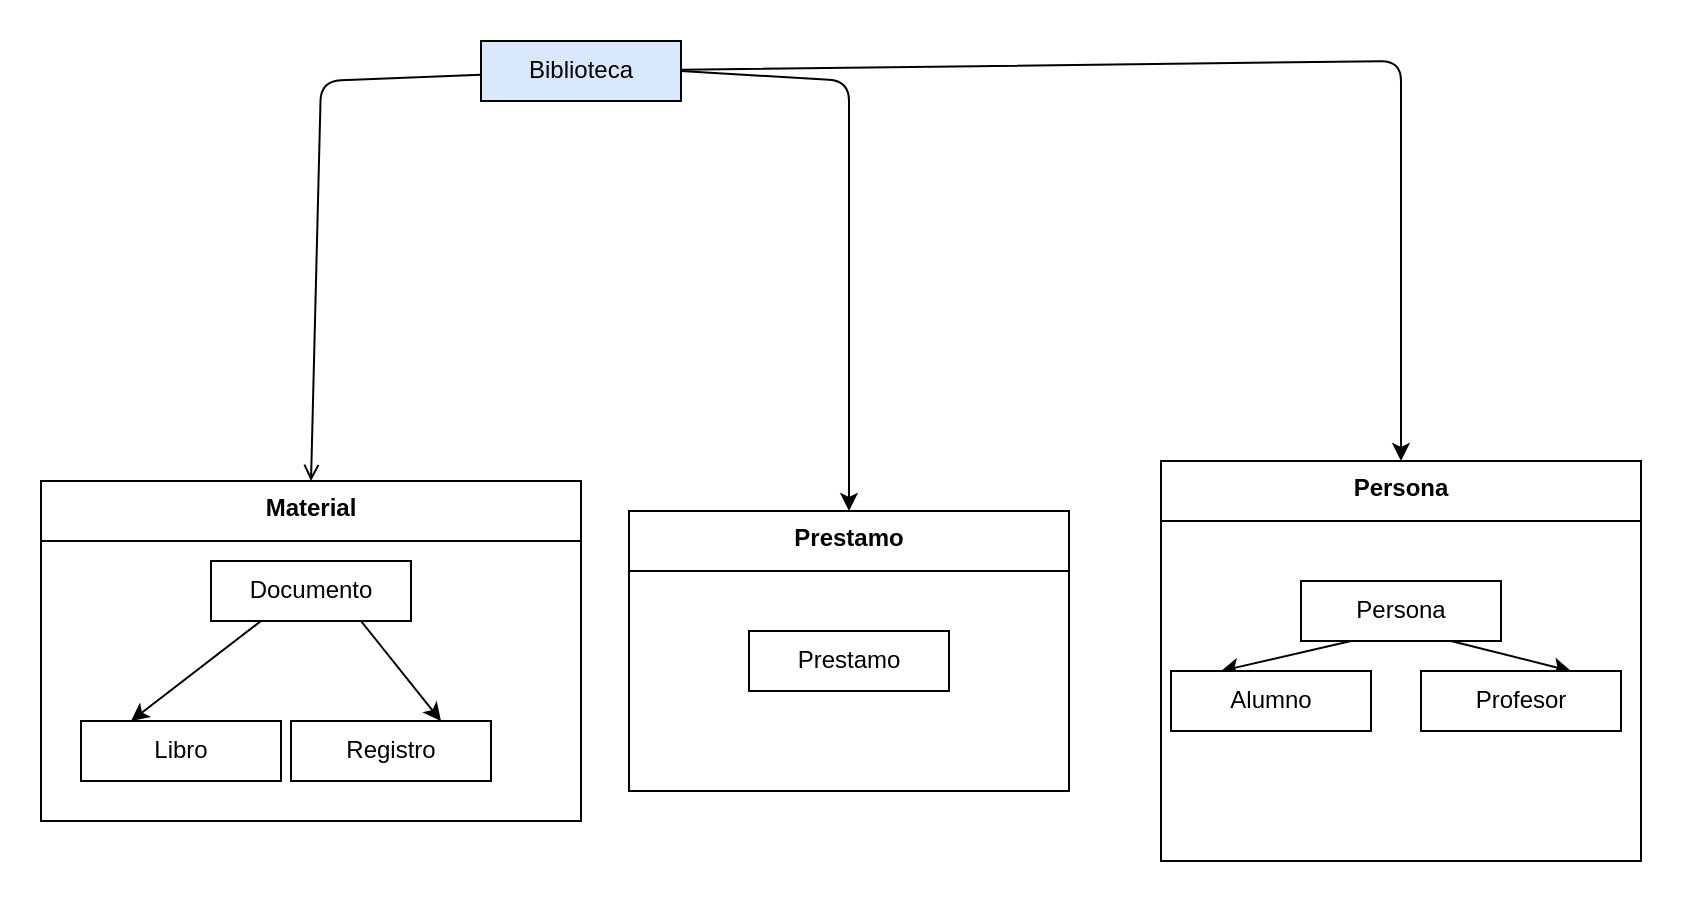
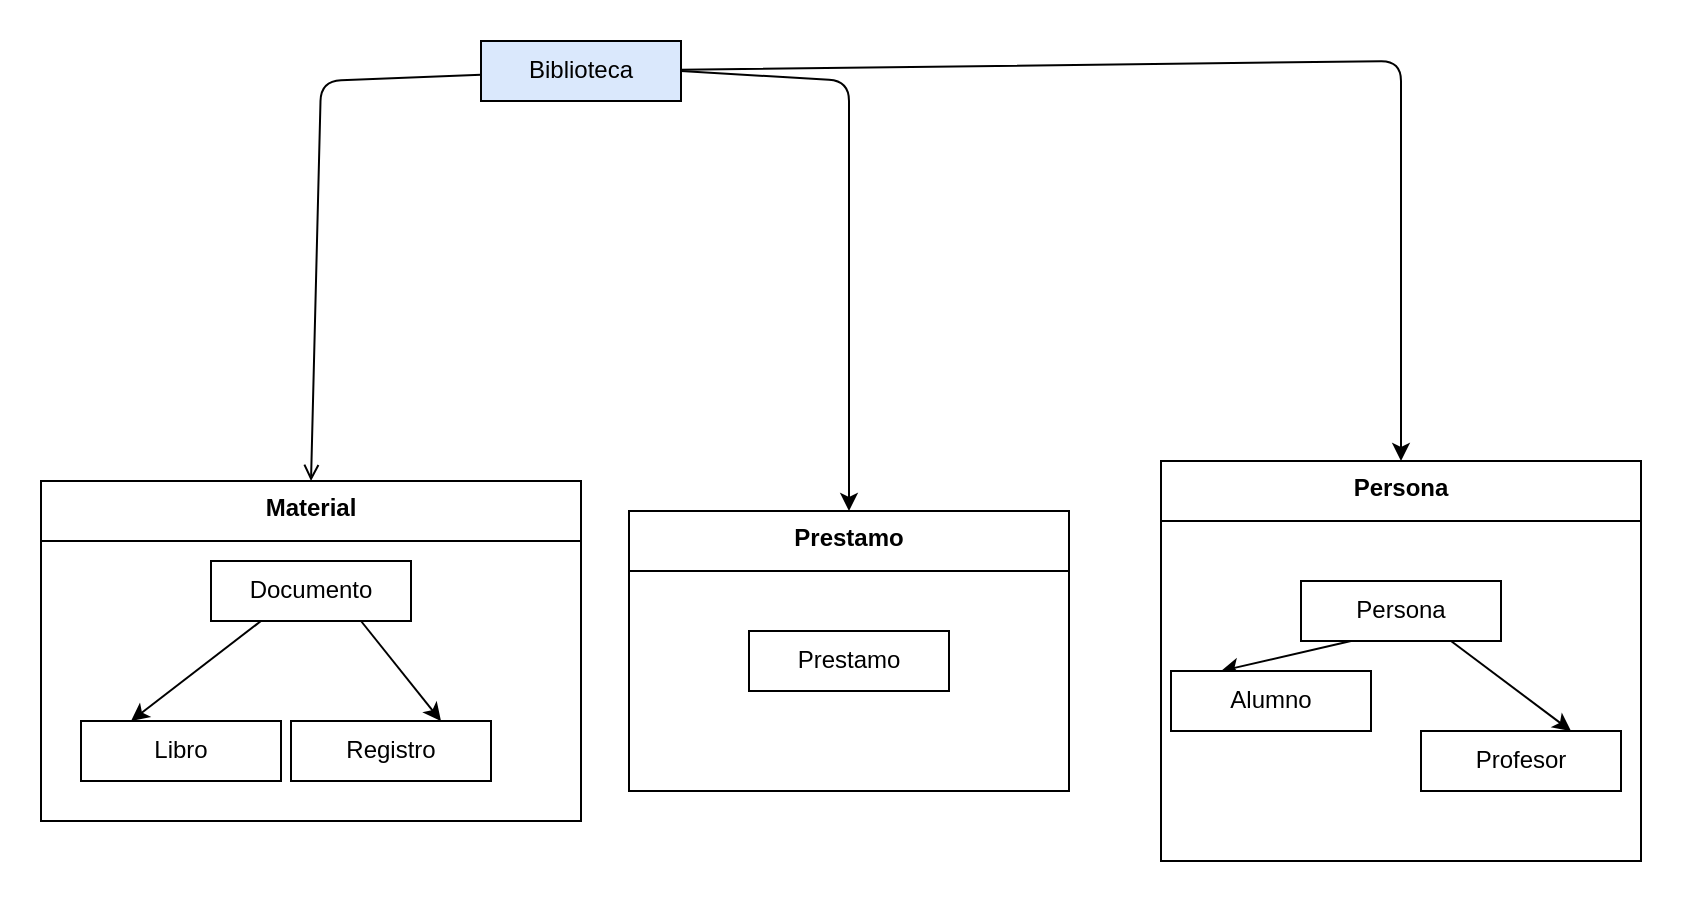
node "Profesor": moved (1521, 701) -> (1521, 761)
